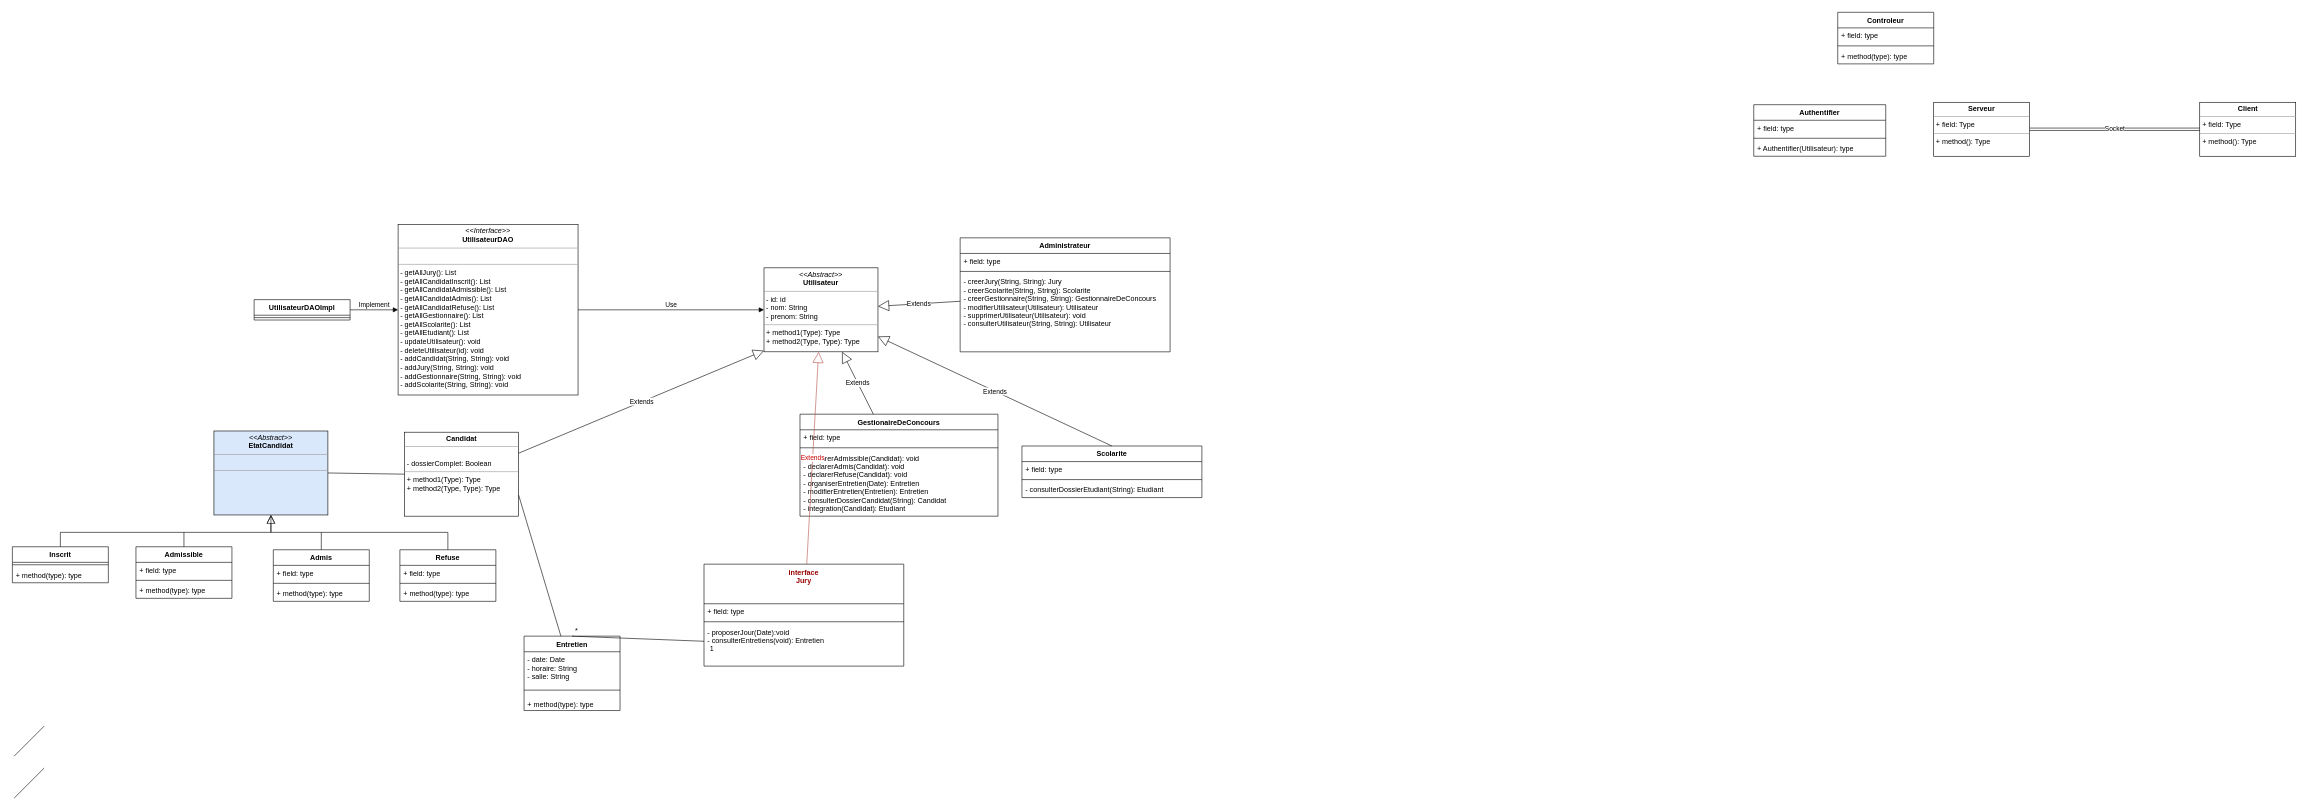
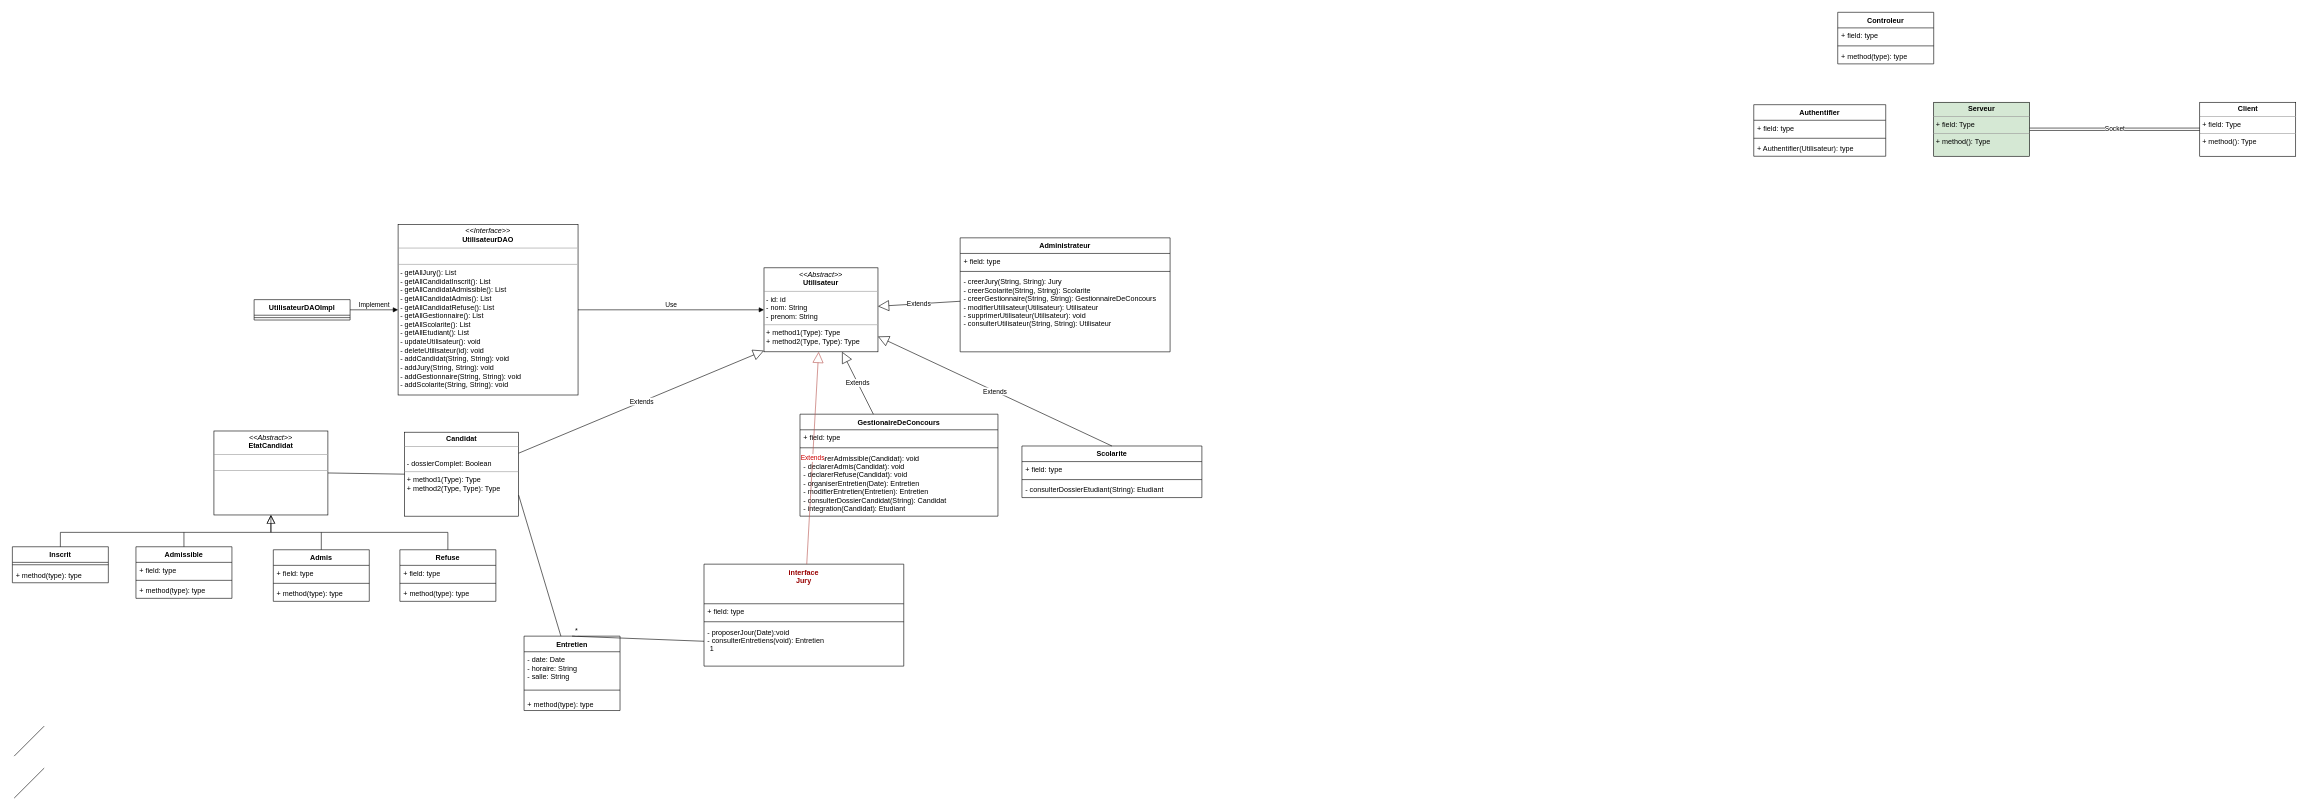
node "Serveur + field: Type + method(): Type": fillcolor #ffffff -> #d5e8d4
node "<<Abstract>> EtatCandidat": fillcolor #dae8fc -> #ffffff
